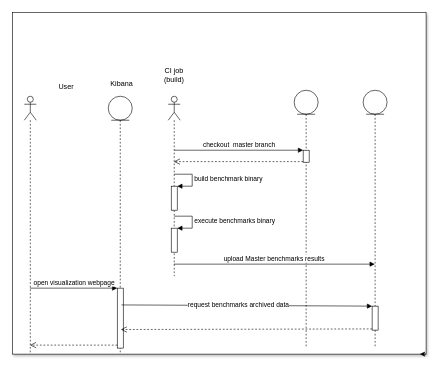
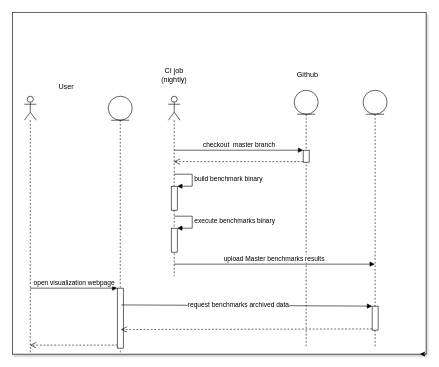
node "CI job (build)": label "CI job (build)" -> "CI job (nightly)"
node "Github": added
node "Kibana": removed
